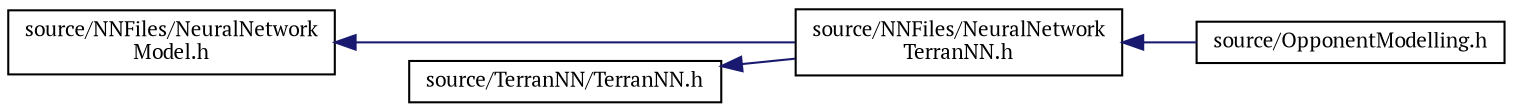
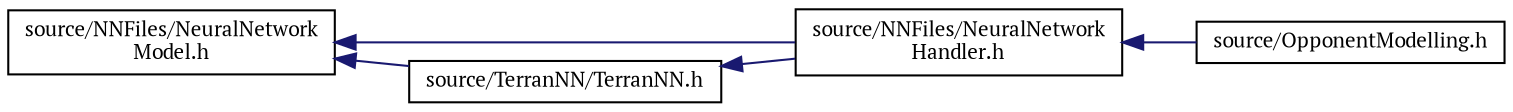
node "source/NNFiles/NeuralNetwork TerranNN.h": label "source/NNFiles/NeuralNetwork TerranNN.h" -> "source/NNFiles/NeuralNetwork Handler.h"
edge "source/TerranNN/TerranNN.h" -> "source/NNFiles/NeuralNetwork Model.h": added
